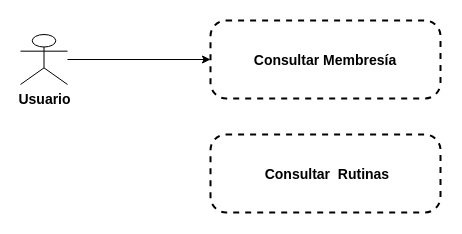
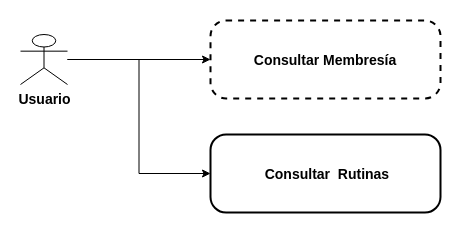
edge "Usuario" -> "Consultar Rutinas": added
node "Consultar Rutinas": style dashed -> solid
